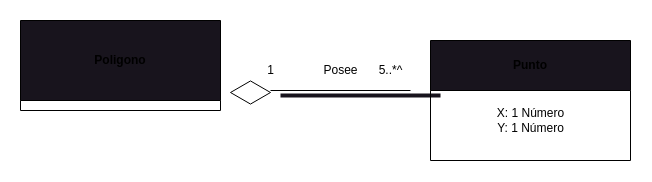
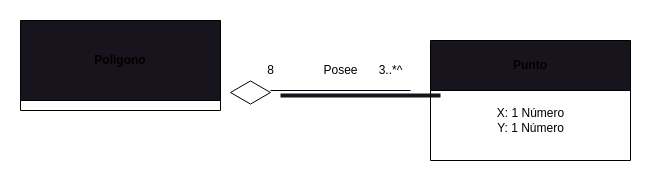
node "1": label "1" -> "8"
node "5..*^": label "5..*^" -> "3..*^"
